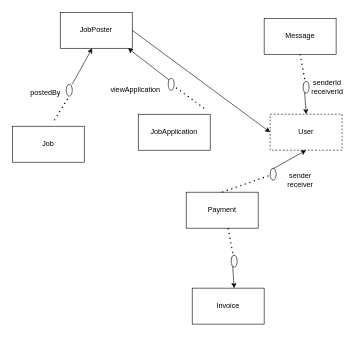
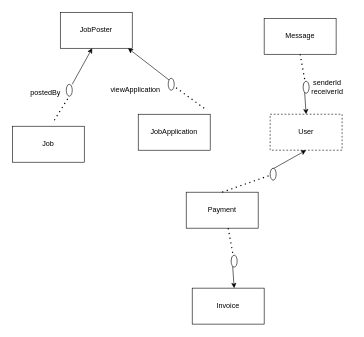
edge "JobPoster" -> "User": removed
node "sender receiver": removed
